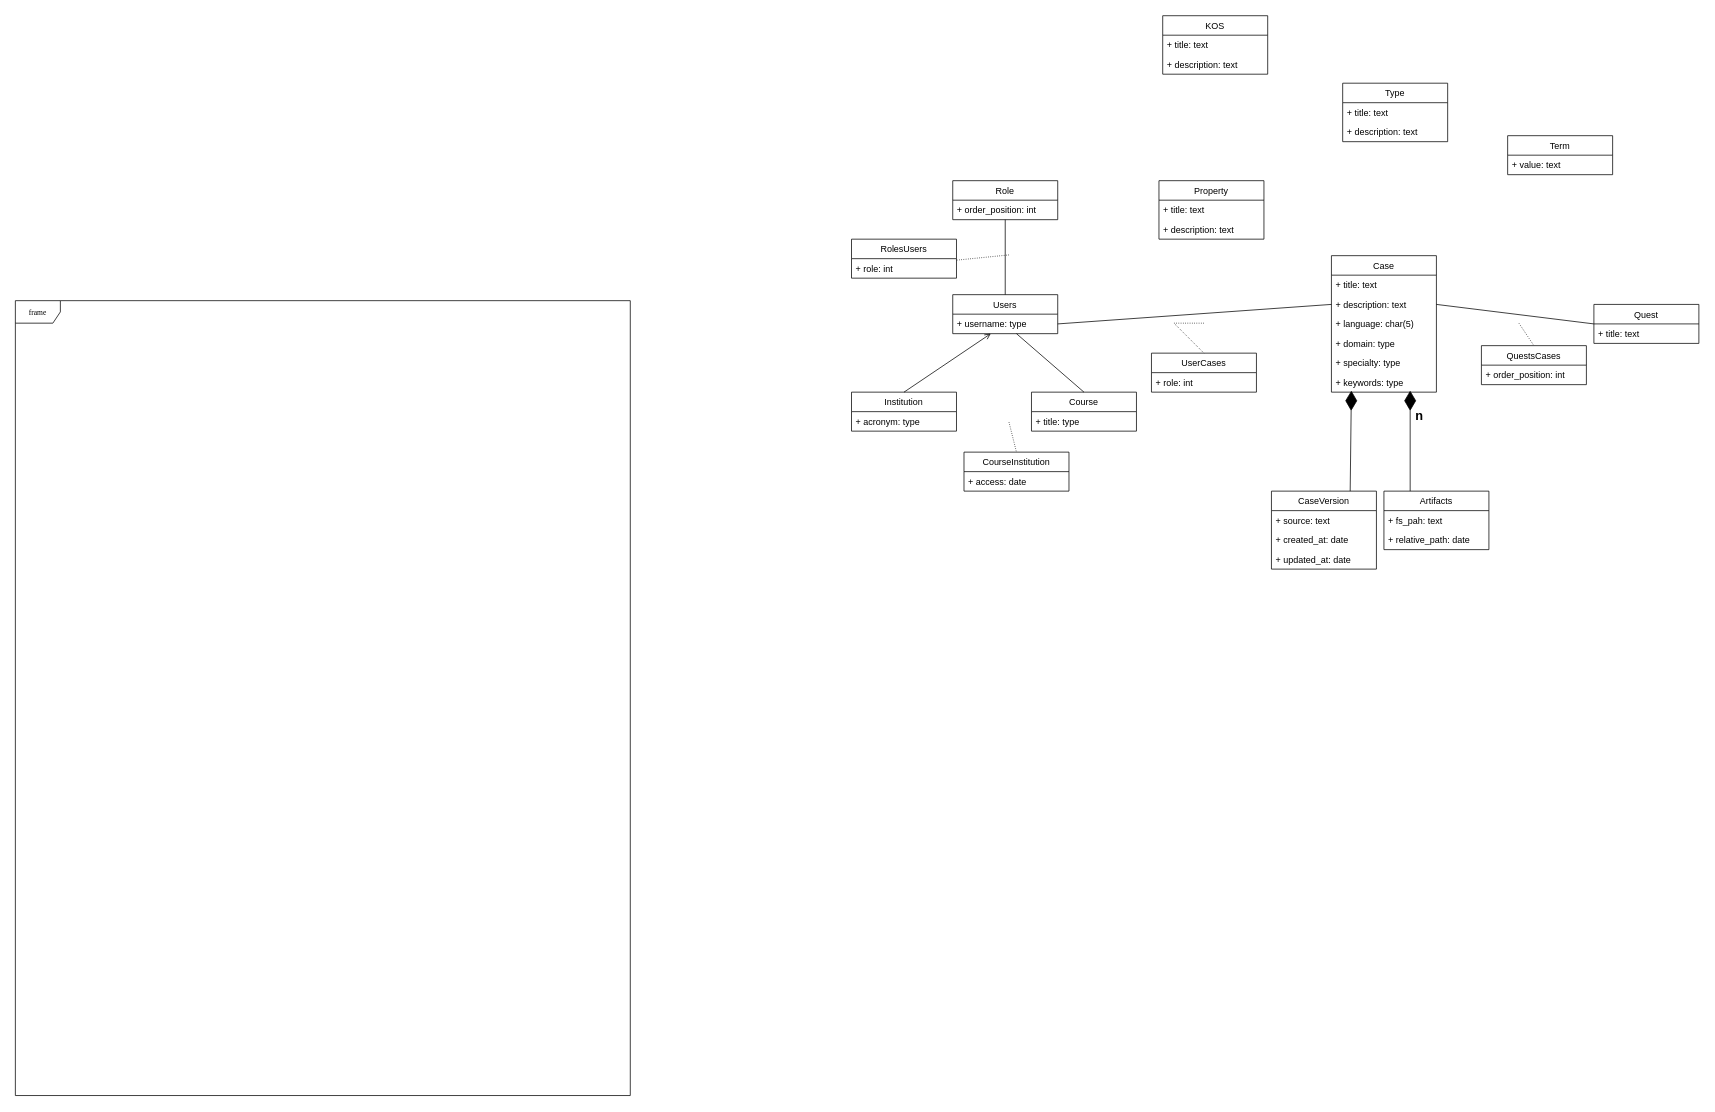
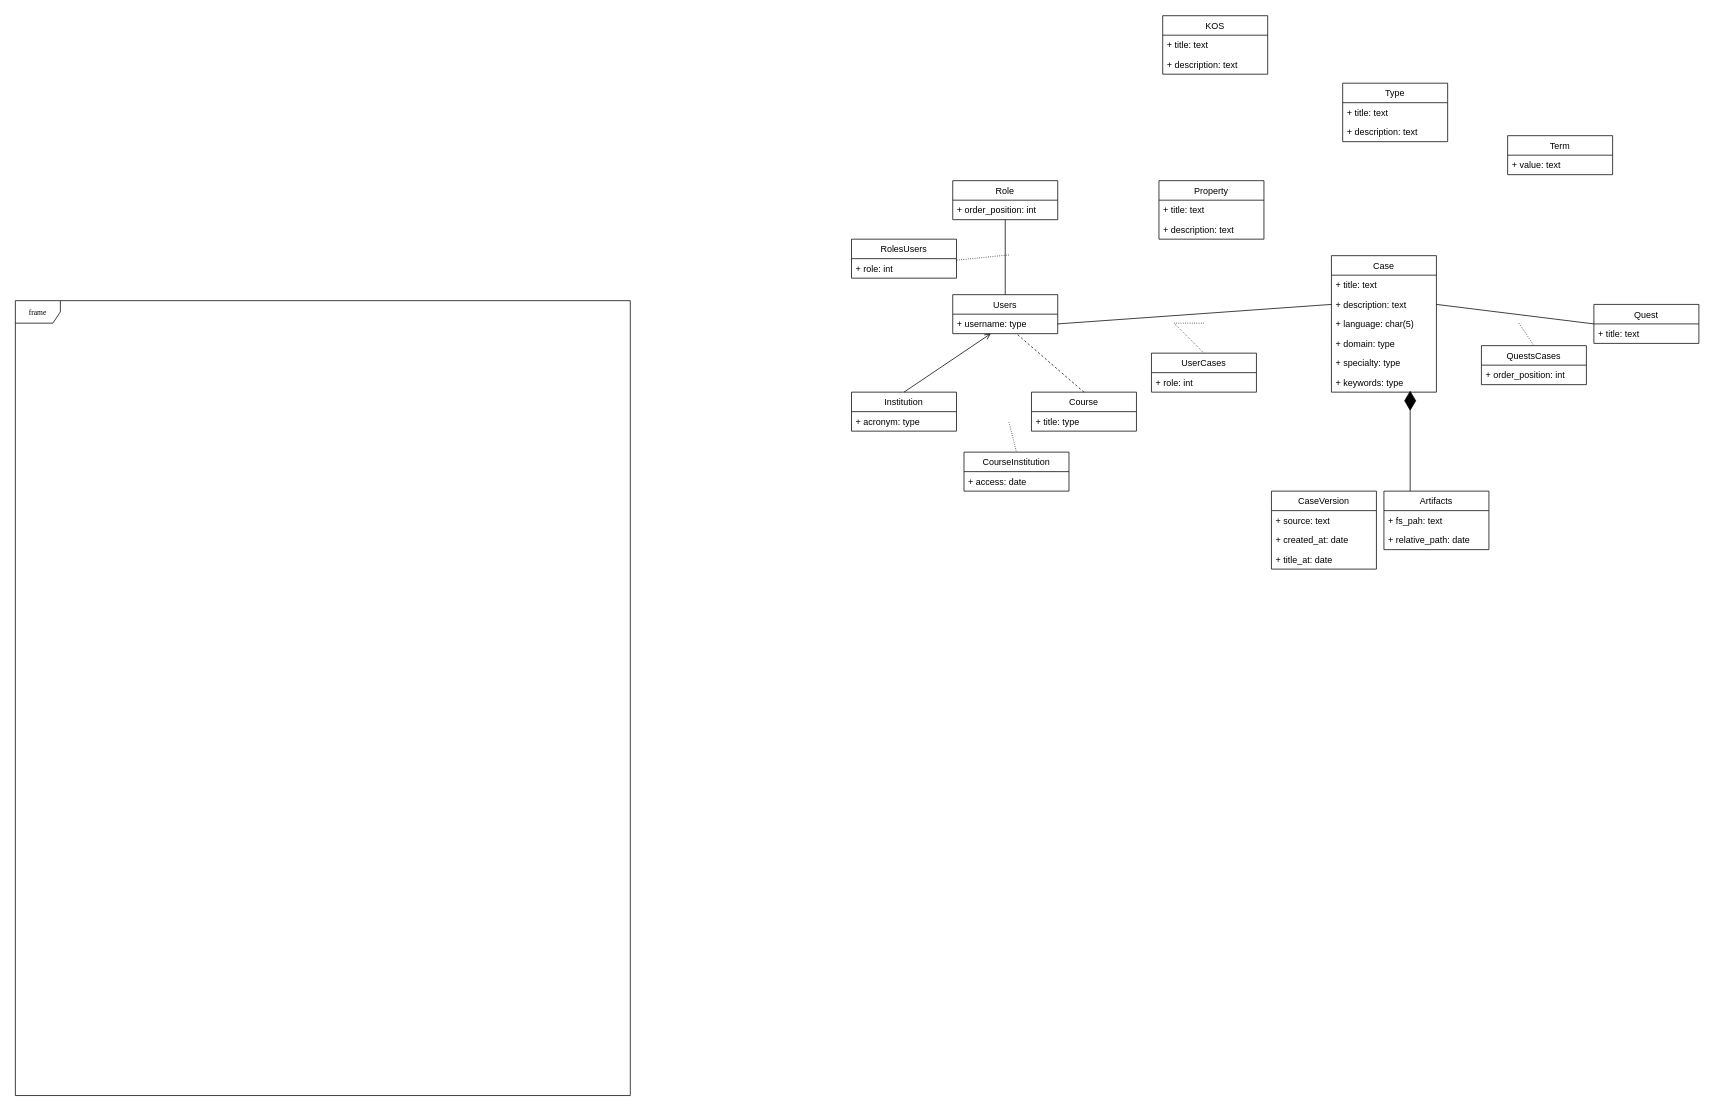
edge "+ username: type" -- "Course": style solid -> dashed
edge "CaseVersion" -> "+ keywords: type": removed, label "n"
node "+ updated_at: date": label "+ updated_at: date" -> "+ title_at: date"
